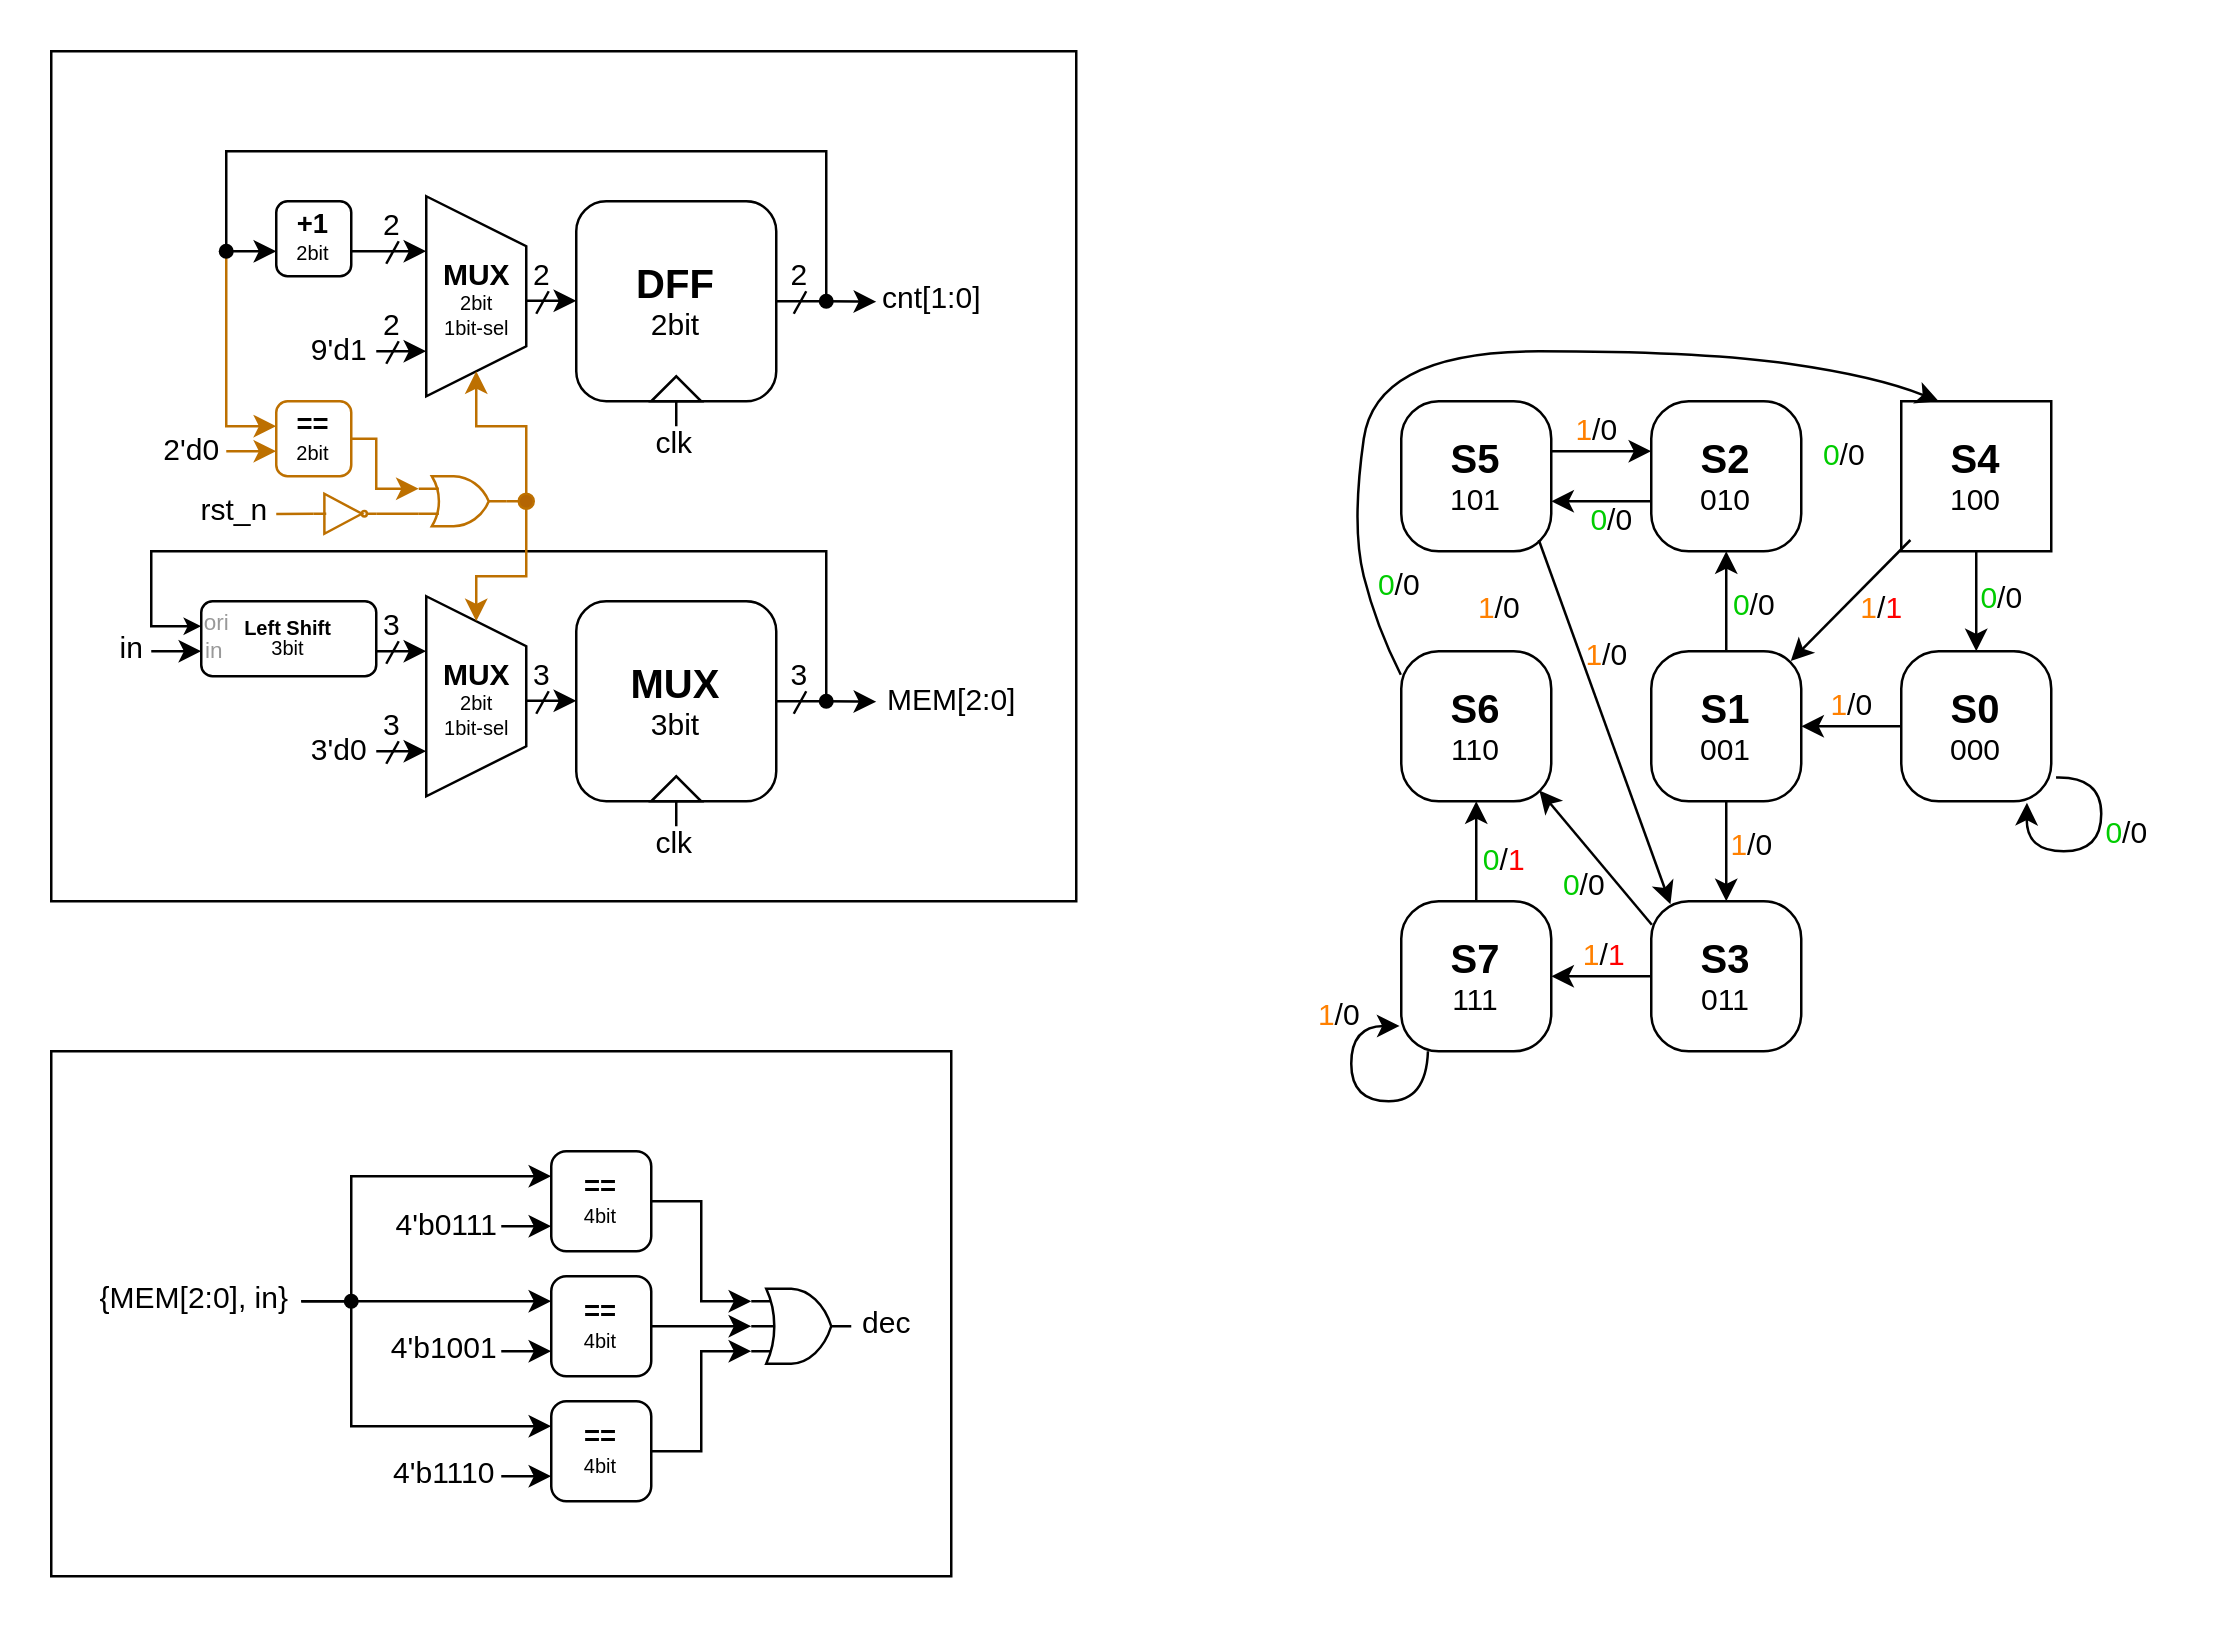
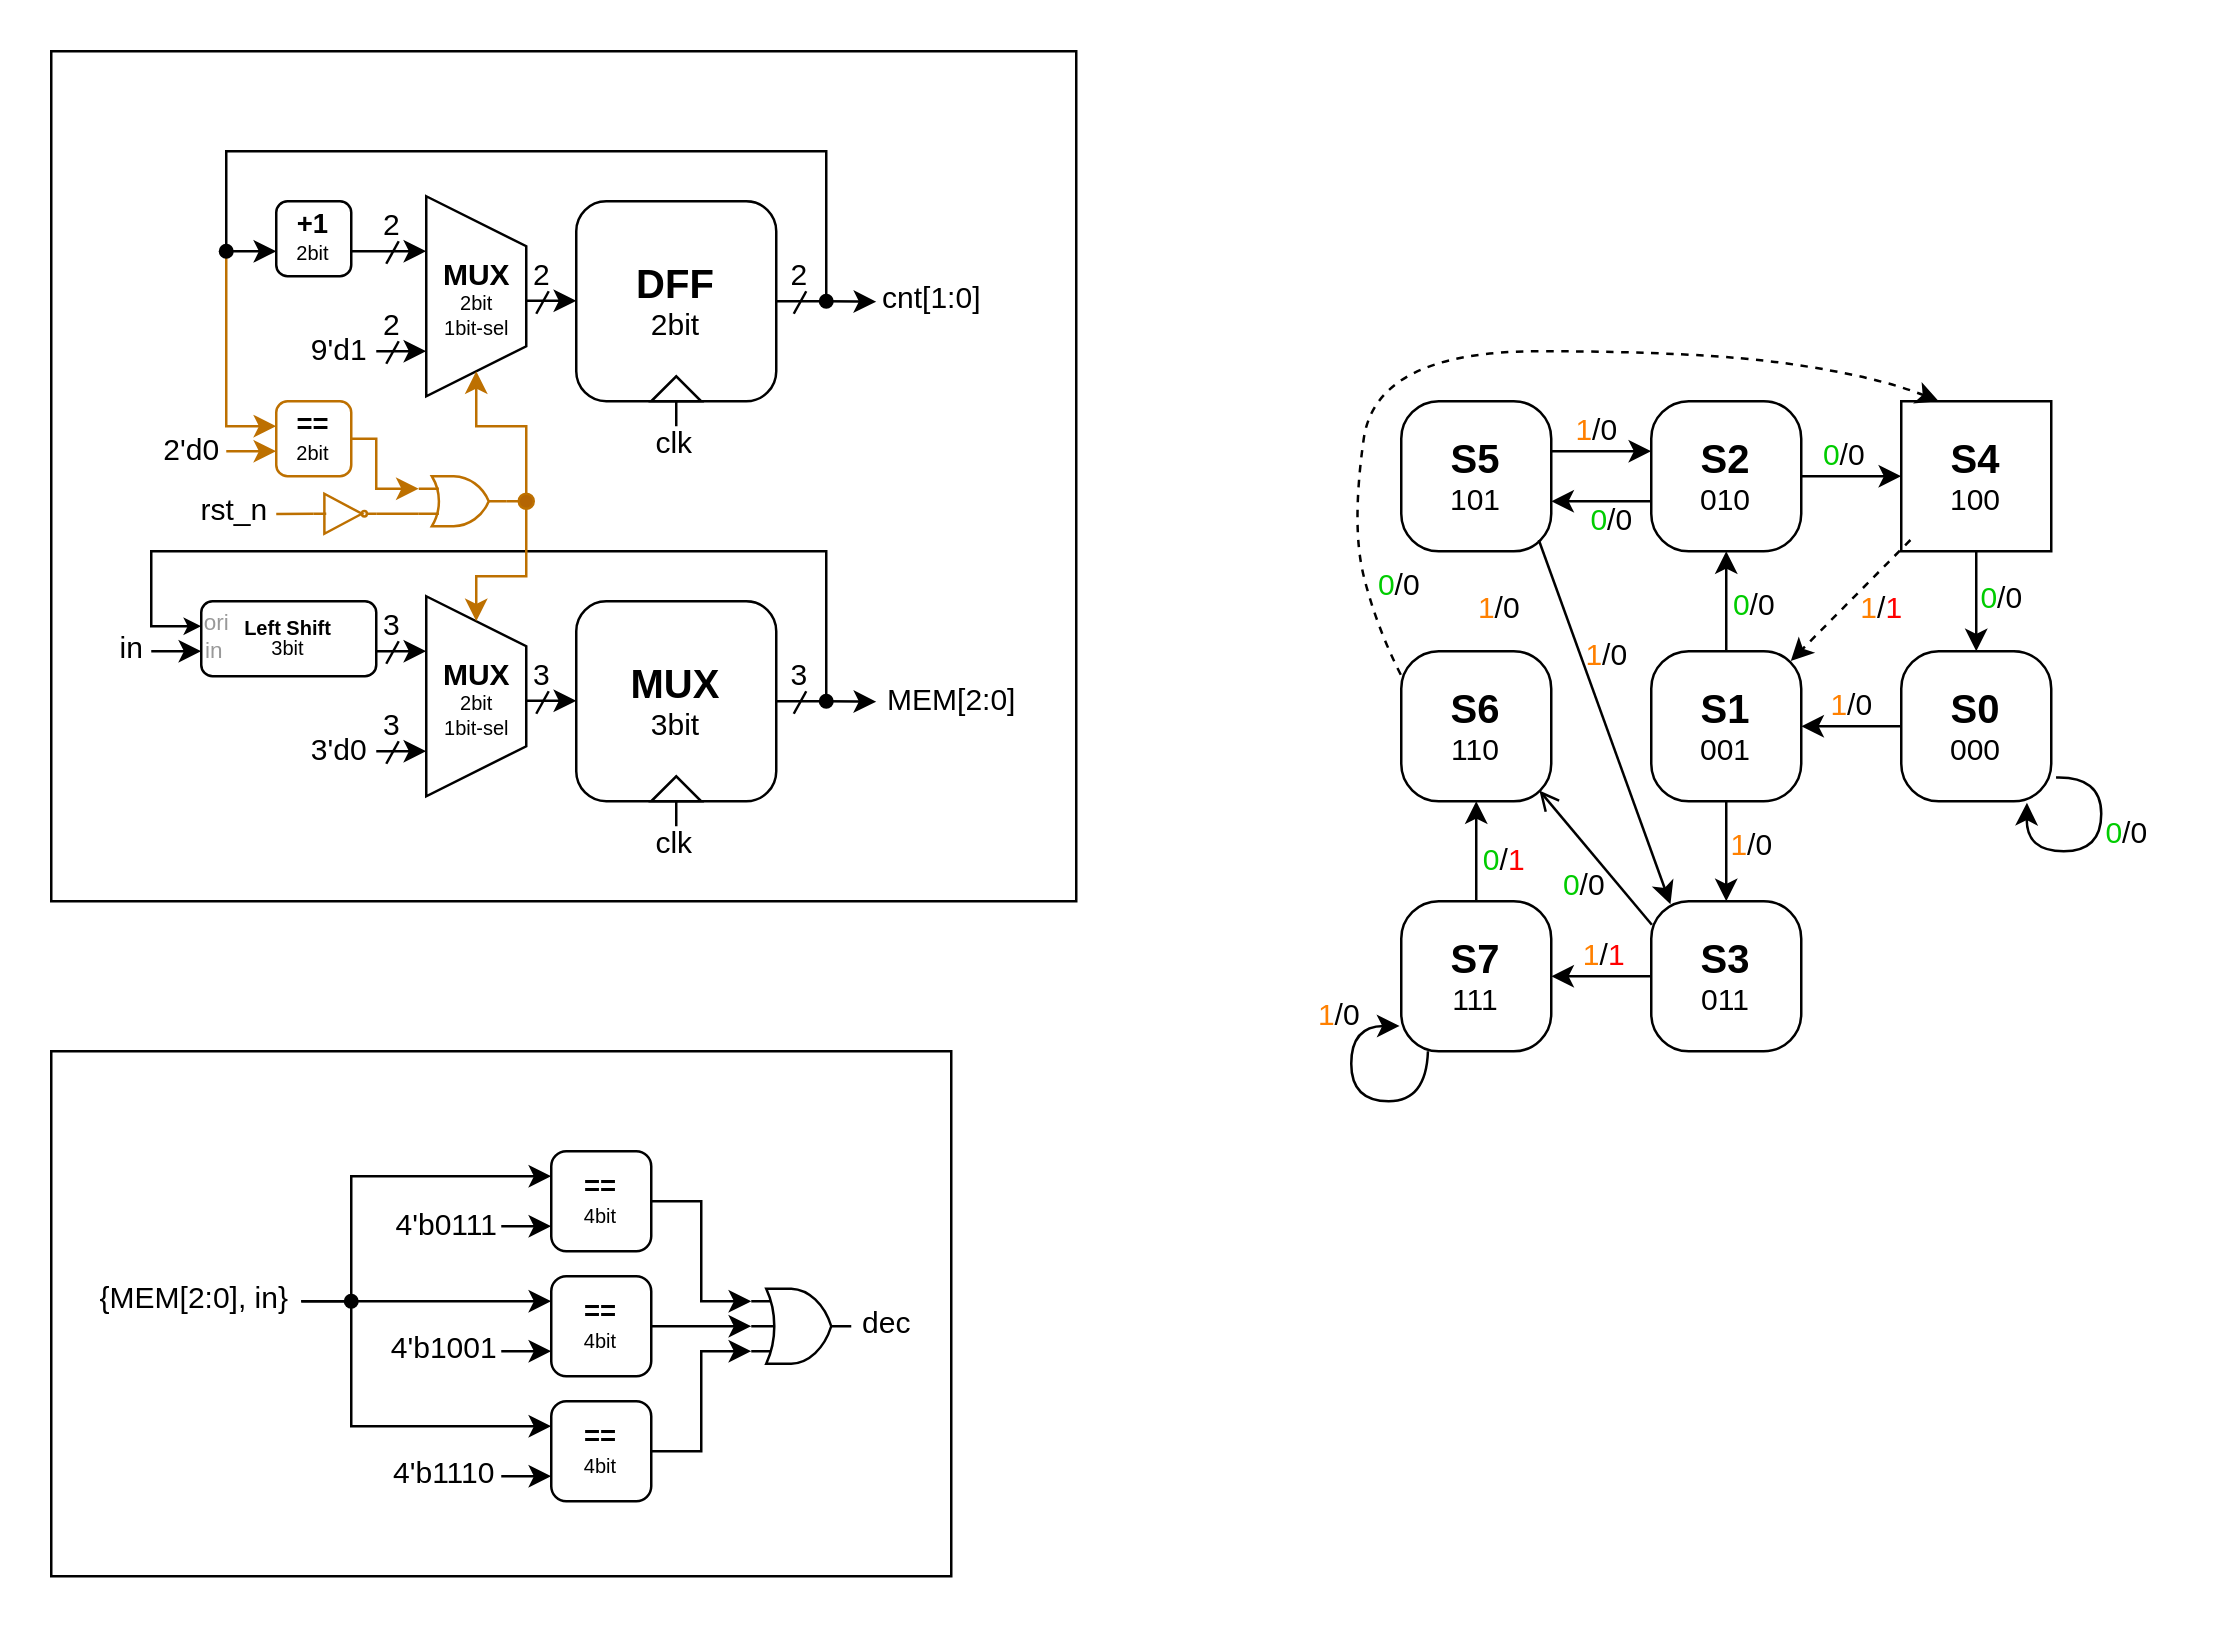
edge "S6 110" -> "S4 100": style solid -> dashed
edge "S2 010" -> "S4 100": added
edge "S4 100" -> "S1 001": style solid -> dashed
edge "S3 011" -> "S6 110": arrowhead classic -> open
